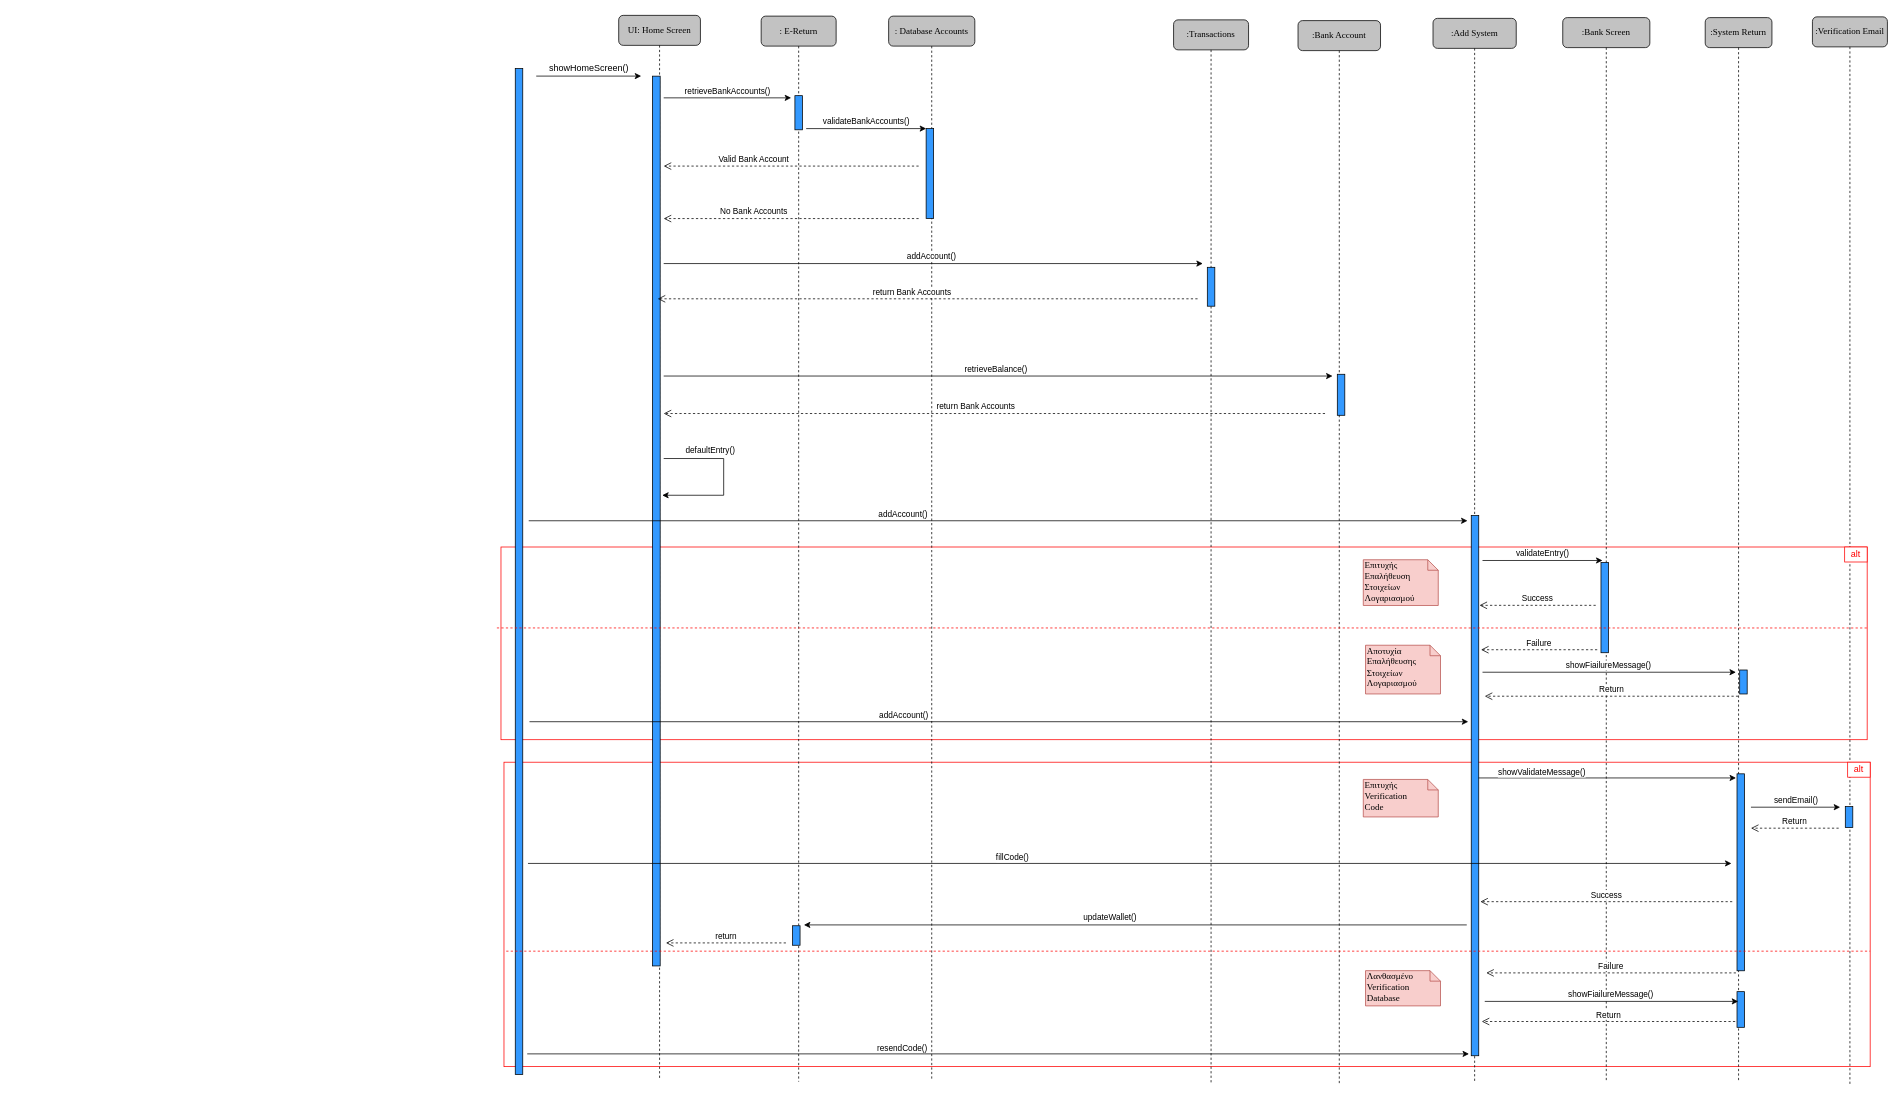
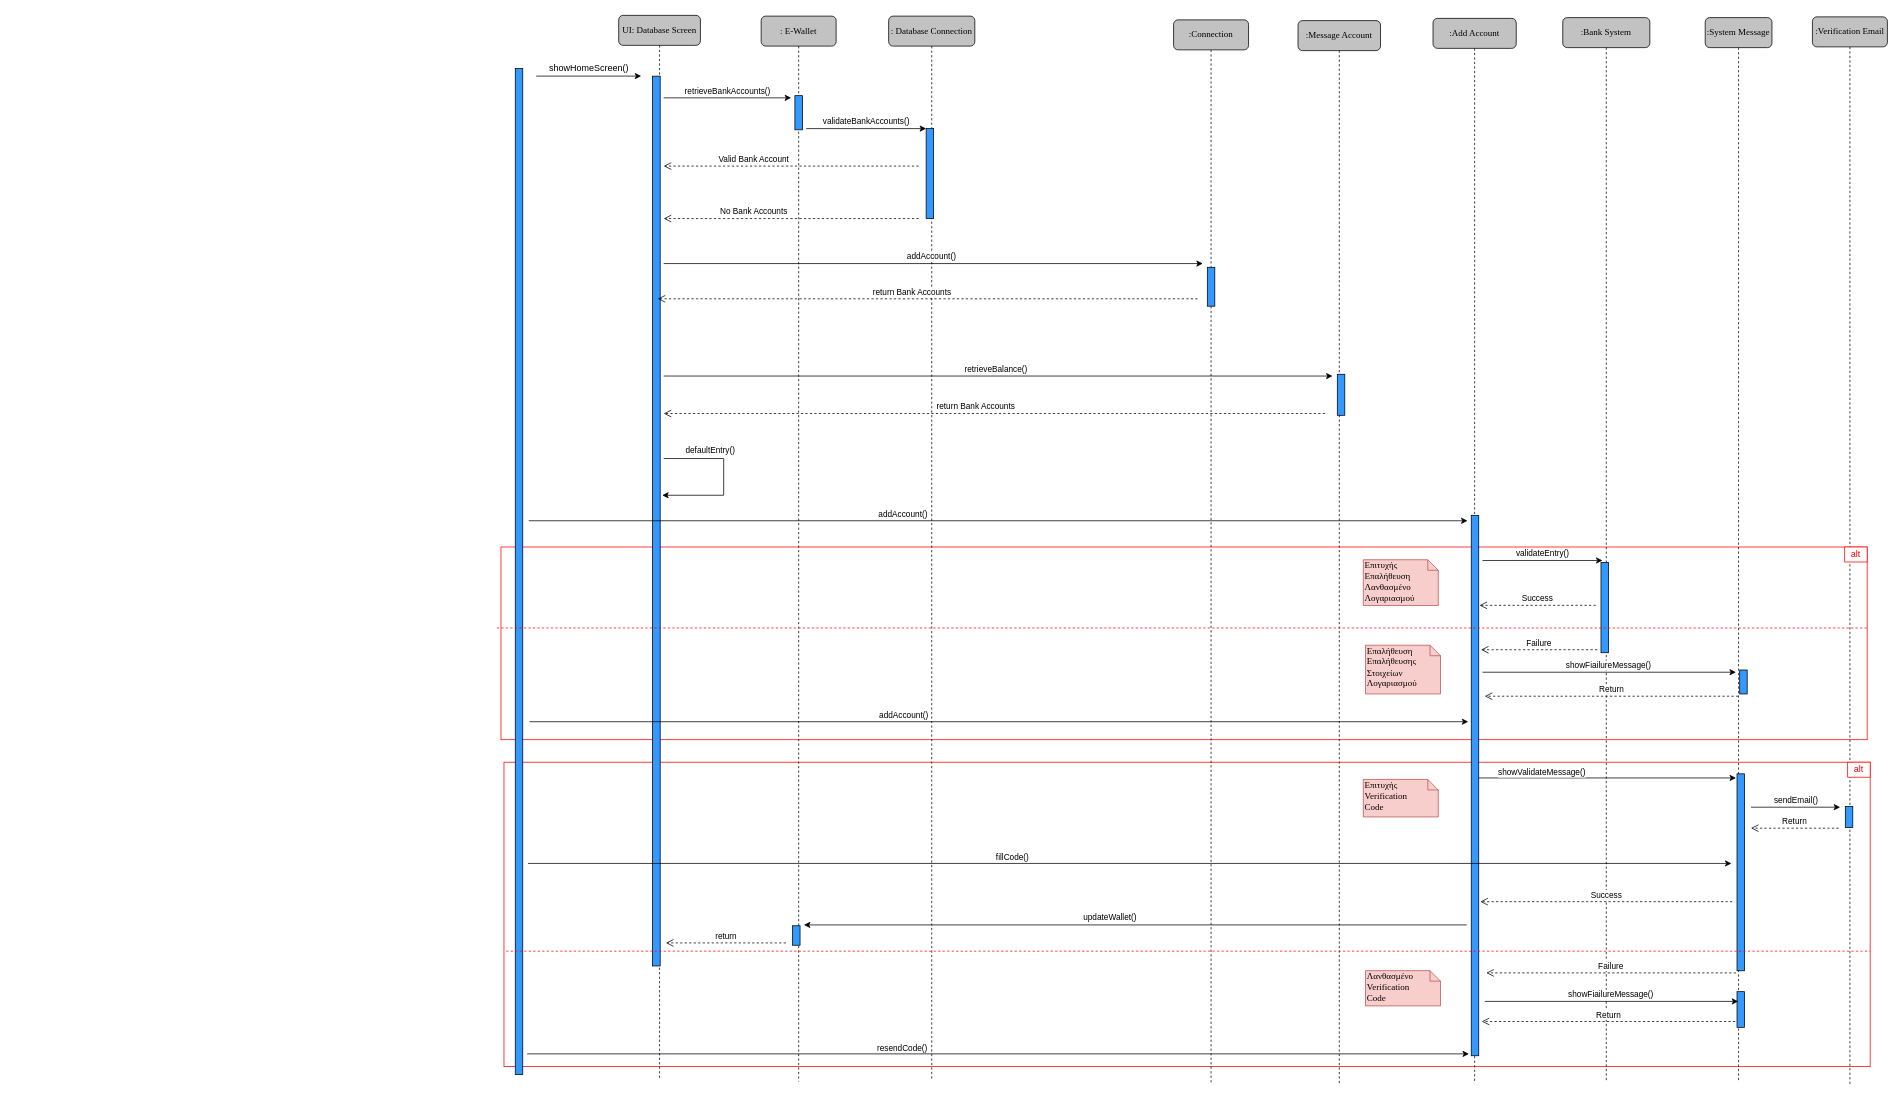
node "UI: Home Screen": label "UI: Home Screen" -> "UI: Database Screen"
node ": E-Return": label ": E-Return" -> ": E-Wallet"
node ": Database Accounts": label ": Database Accounts" -> ": Database Connection"
node ":Add System": label ":Add System" -> ":Add Account"
node ":Bank Screen": label ":Bank Screen" -> ":Bank System"
node ":System Return": label ":System Return" -> ":System Message"
node ":Transactions": label ":Transactions" -> ":Connection"
node ":Bank Account": label ":Bank Account" -> ":Message Account"
node "Eπιτυχής Επαλήθευση Στοιχείων Λογαριασμού": label "Eπιτυχής Επαλήθευση Στοιχείων Λογαριασμού" -> "Eπιτυχής Επαλήθευση Λανθασμένο Λογαριασμού"
node "Αποτυχία Επαλήθευσης Στοιχείων Λογαριασμού": label "Αποτυχία Επαλήθευσης Στοιχείων Λογαριασμού" -> "Επαλήθευση Επαλήθευσης Στοιχείων Λογαριασμού"
node "Λανθασμένο Verification Database": label "Λανθασμένο Verification Database" -> "Λανθασμένο Verification Code"
